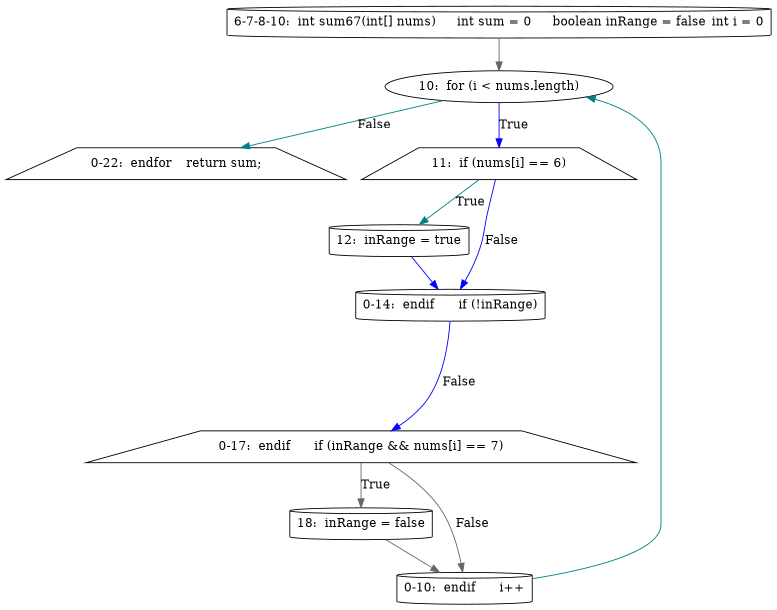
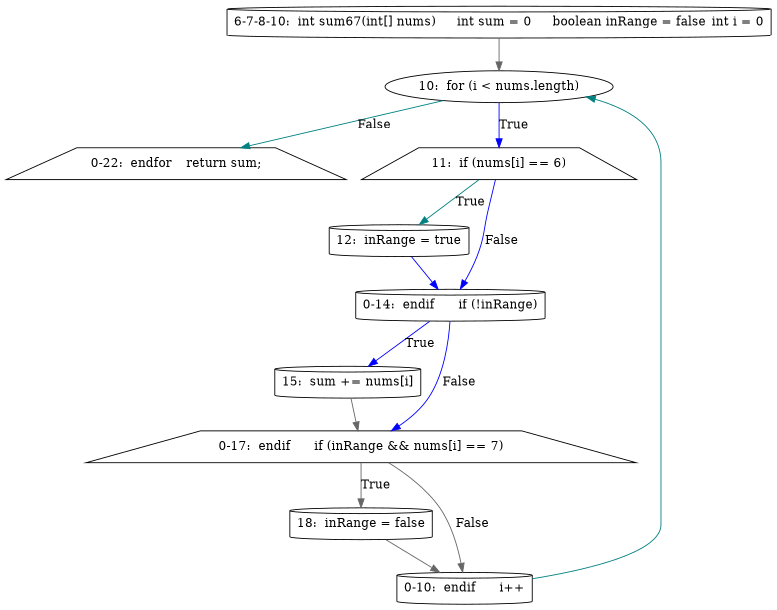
node "15:  sum += nums[i]": added
